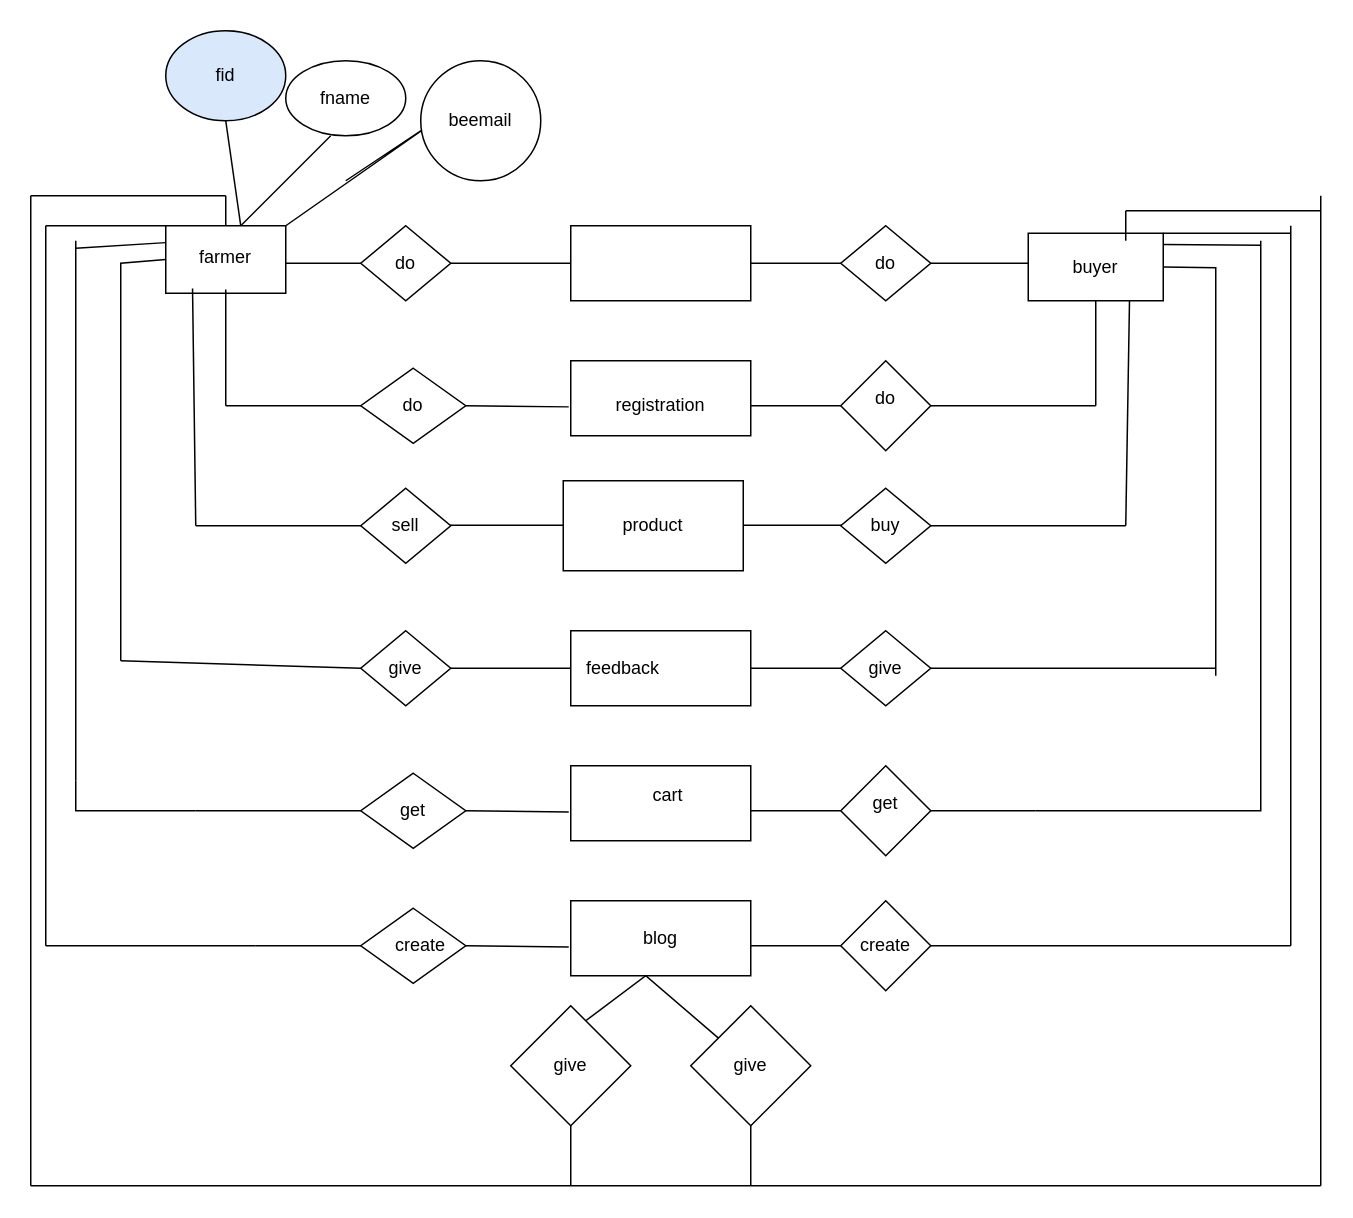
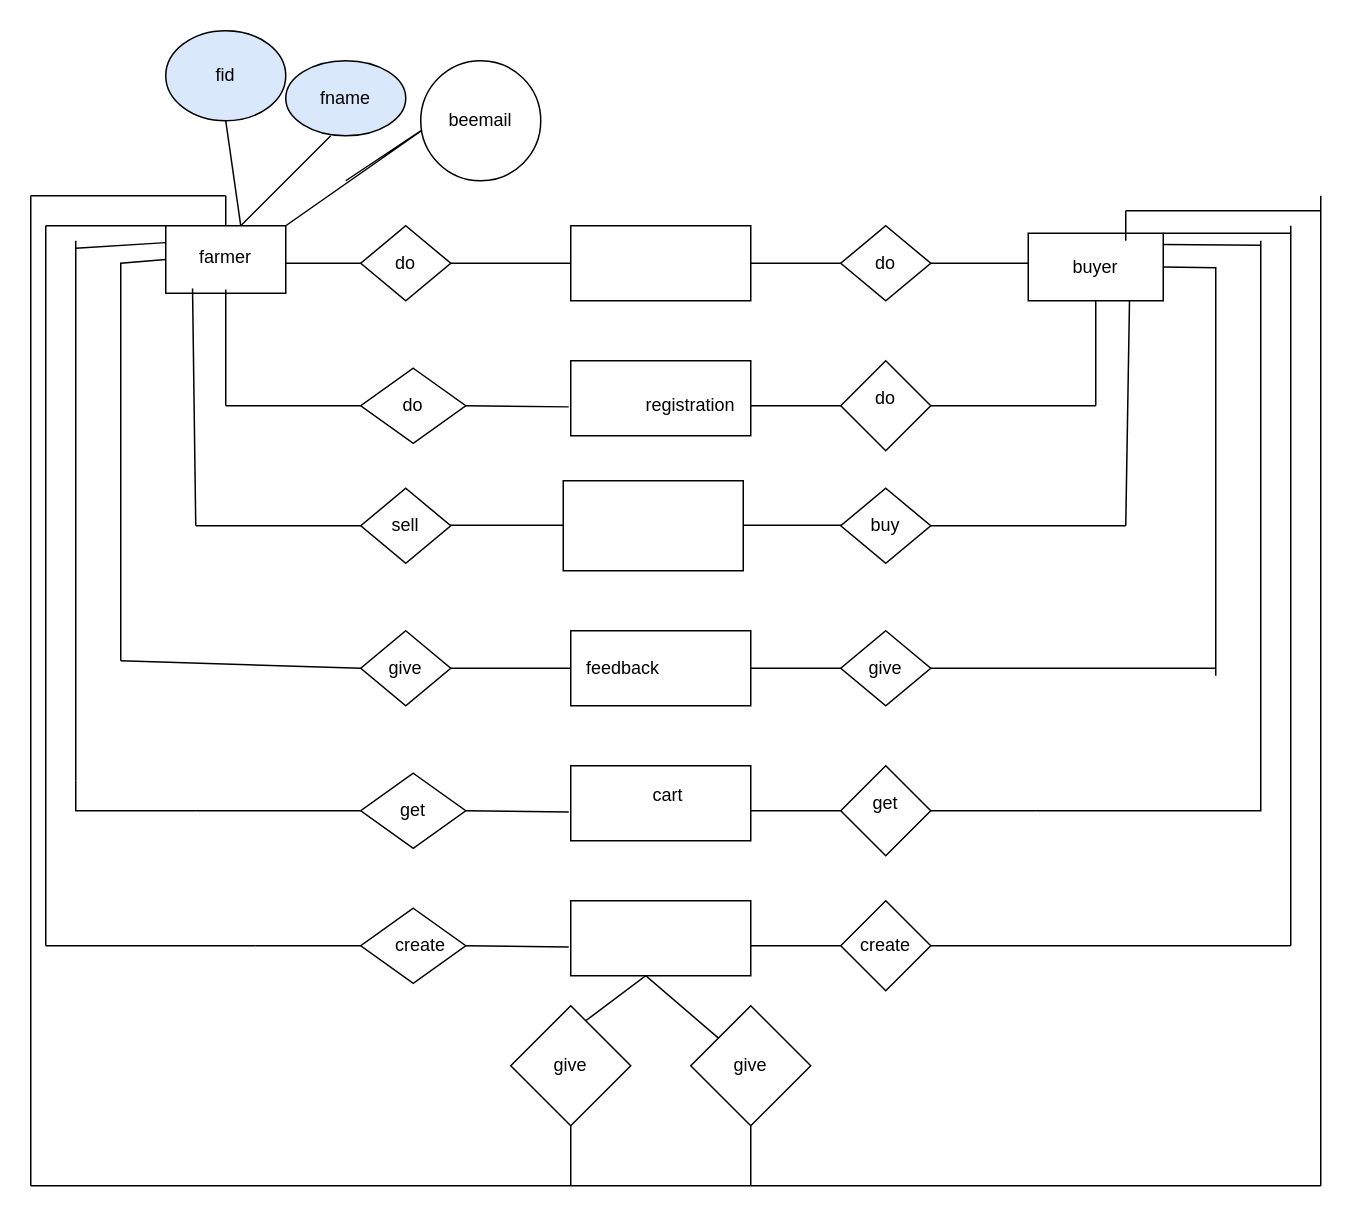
node "fname": fillcolor #ffffff -> #dae8fc
node "registration": moved (661, 406) -> (691, 406)
node "product": removed
node "blog": removed
